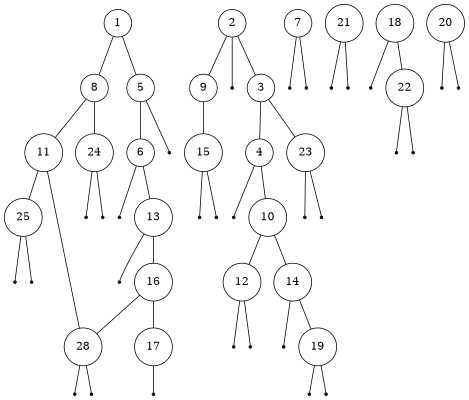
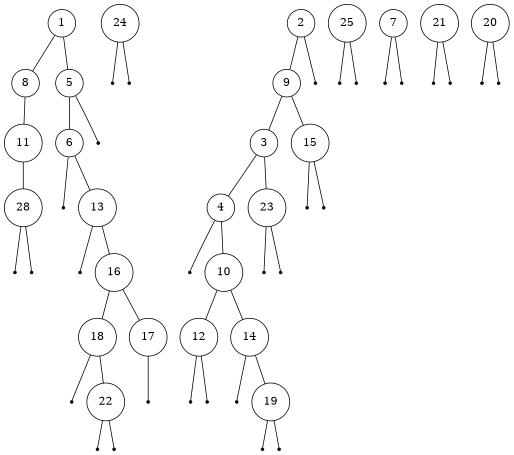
edge "2" -- "3": now "9" -- "3"
edge "8" -- "24": removed
edge "11" -- "25": removed
edge "16" -- "28": now "16" -- "18"
